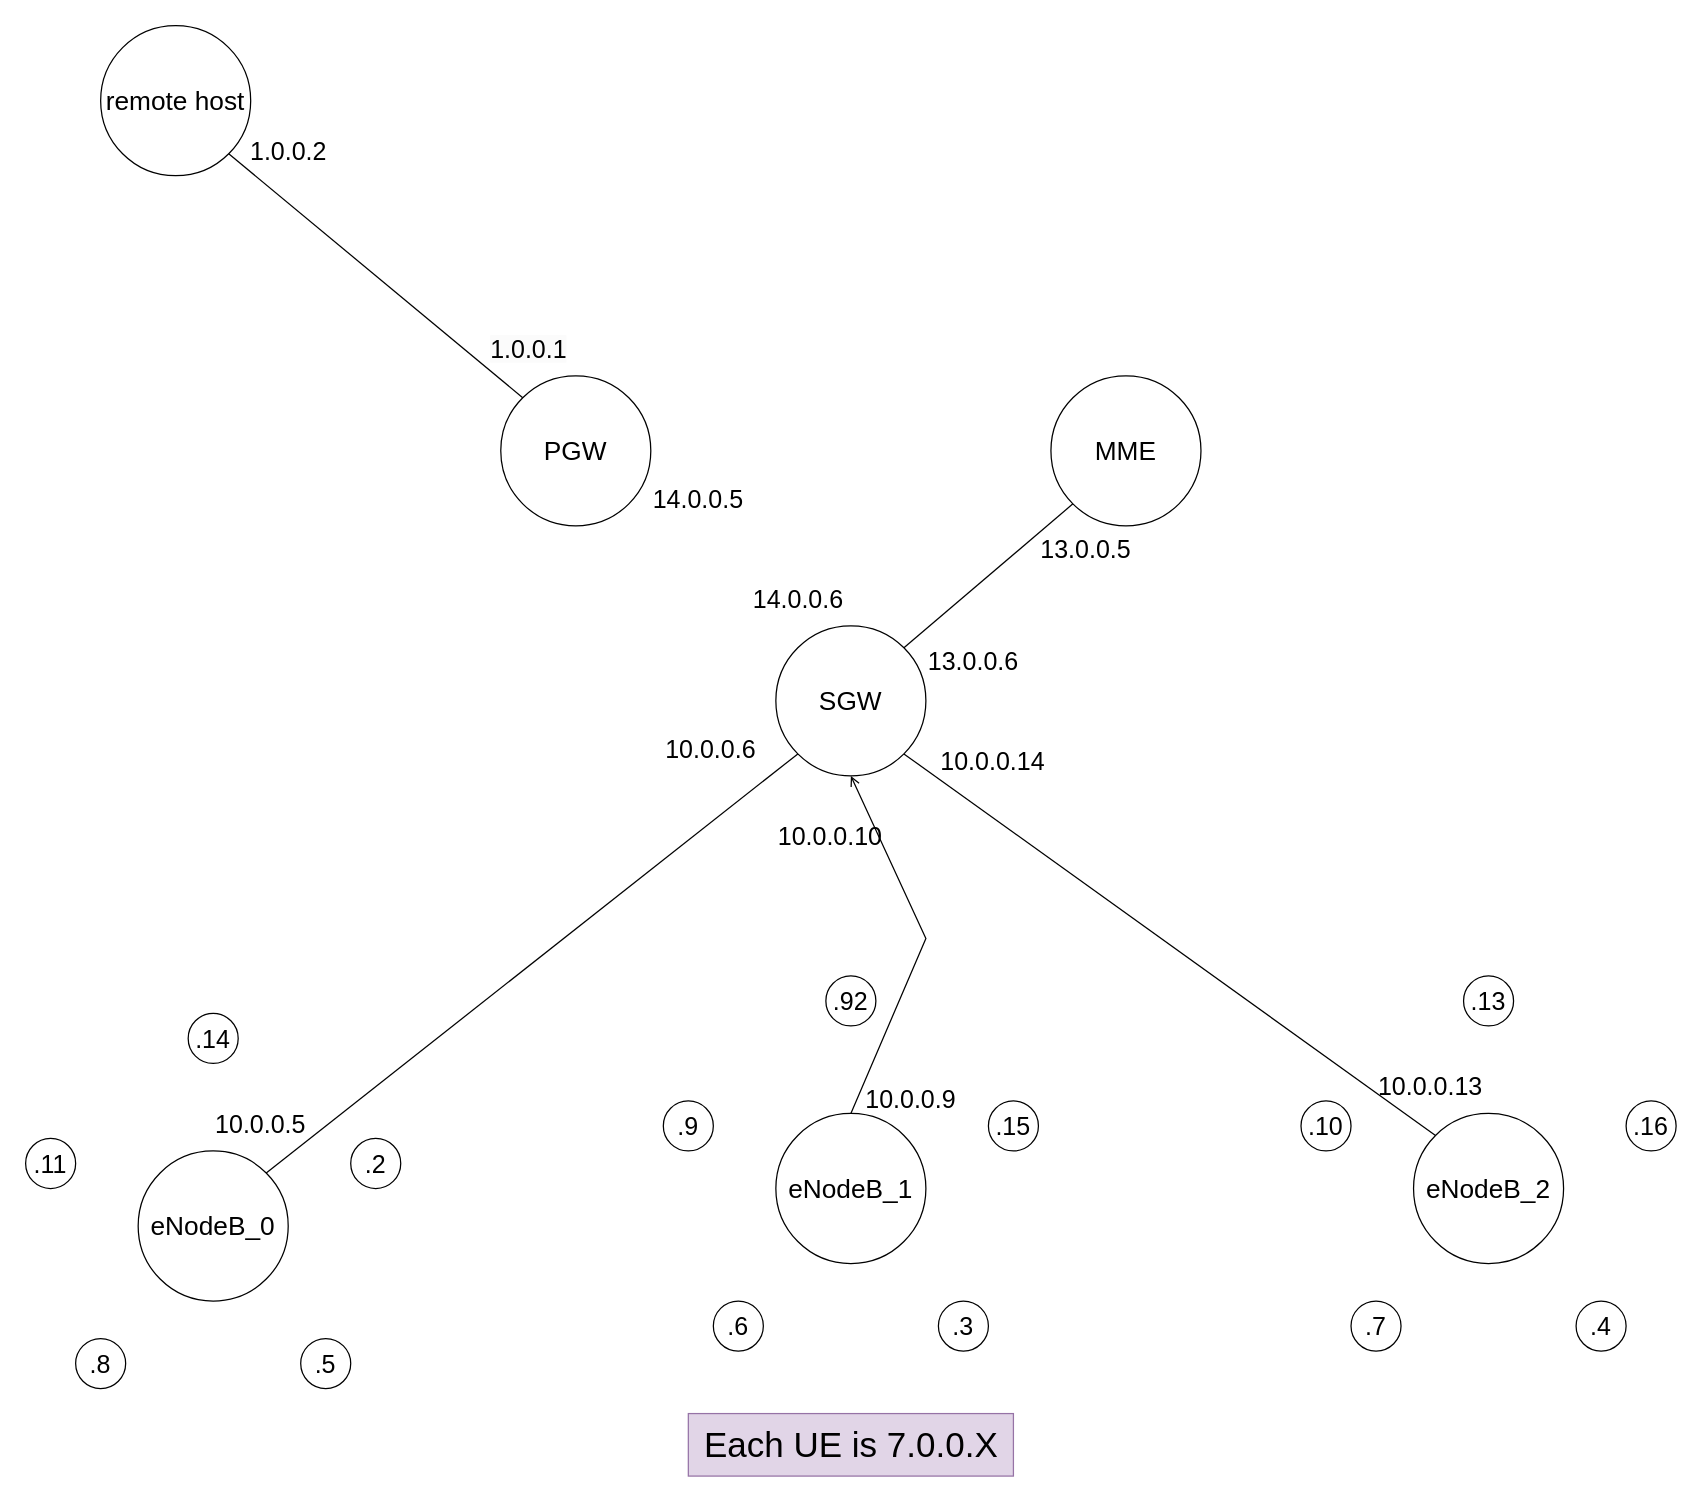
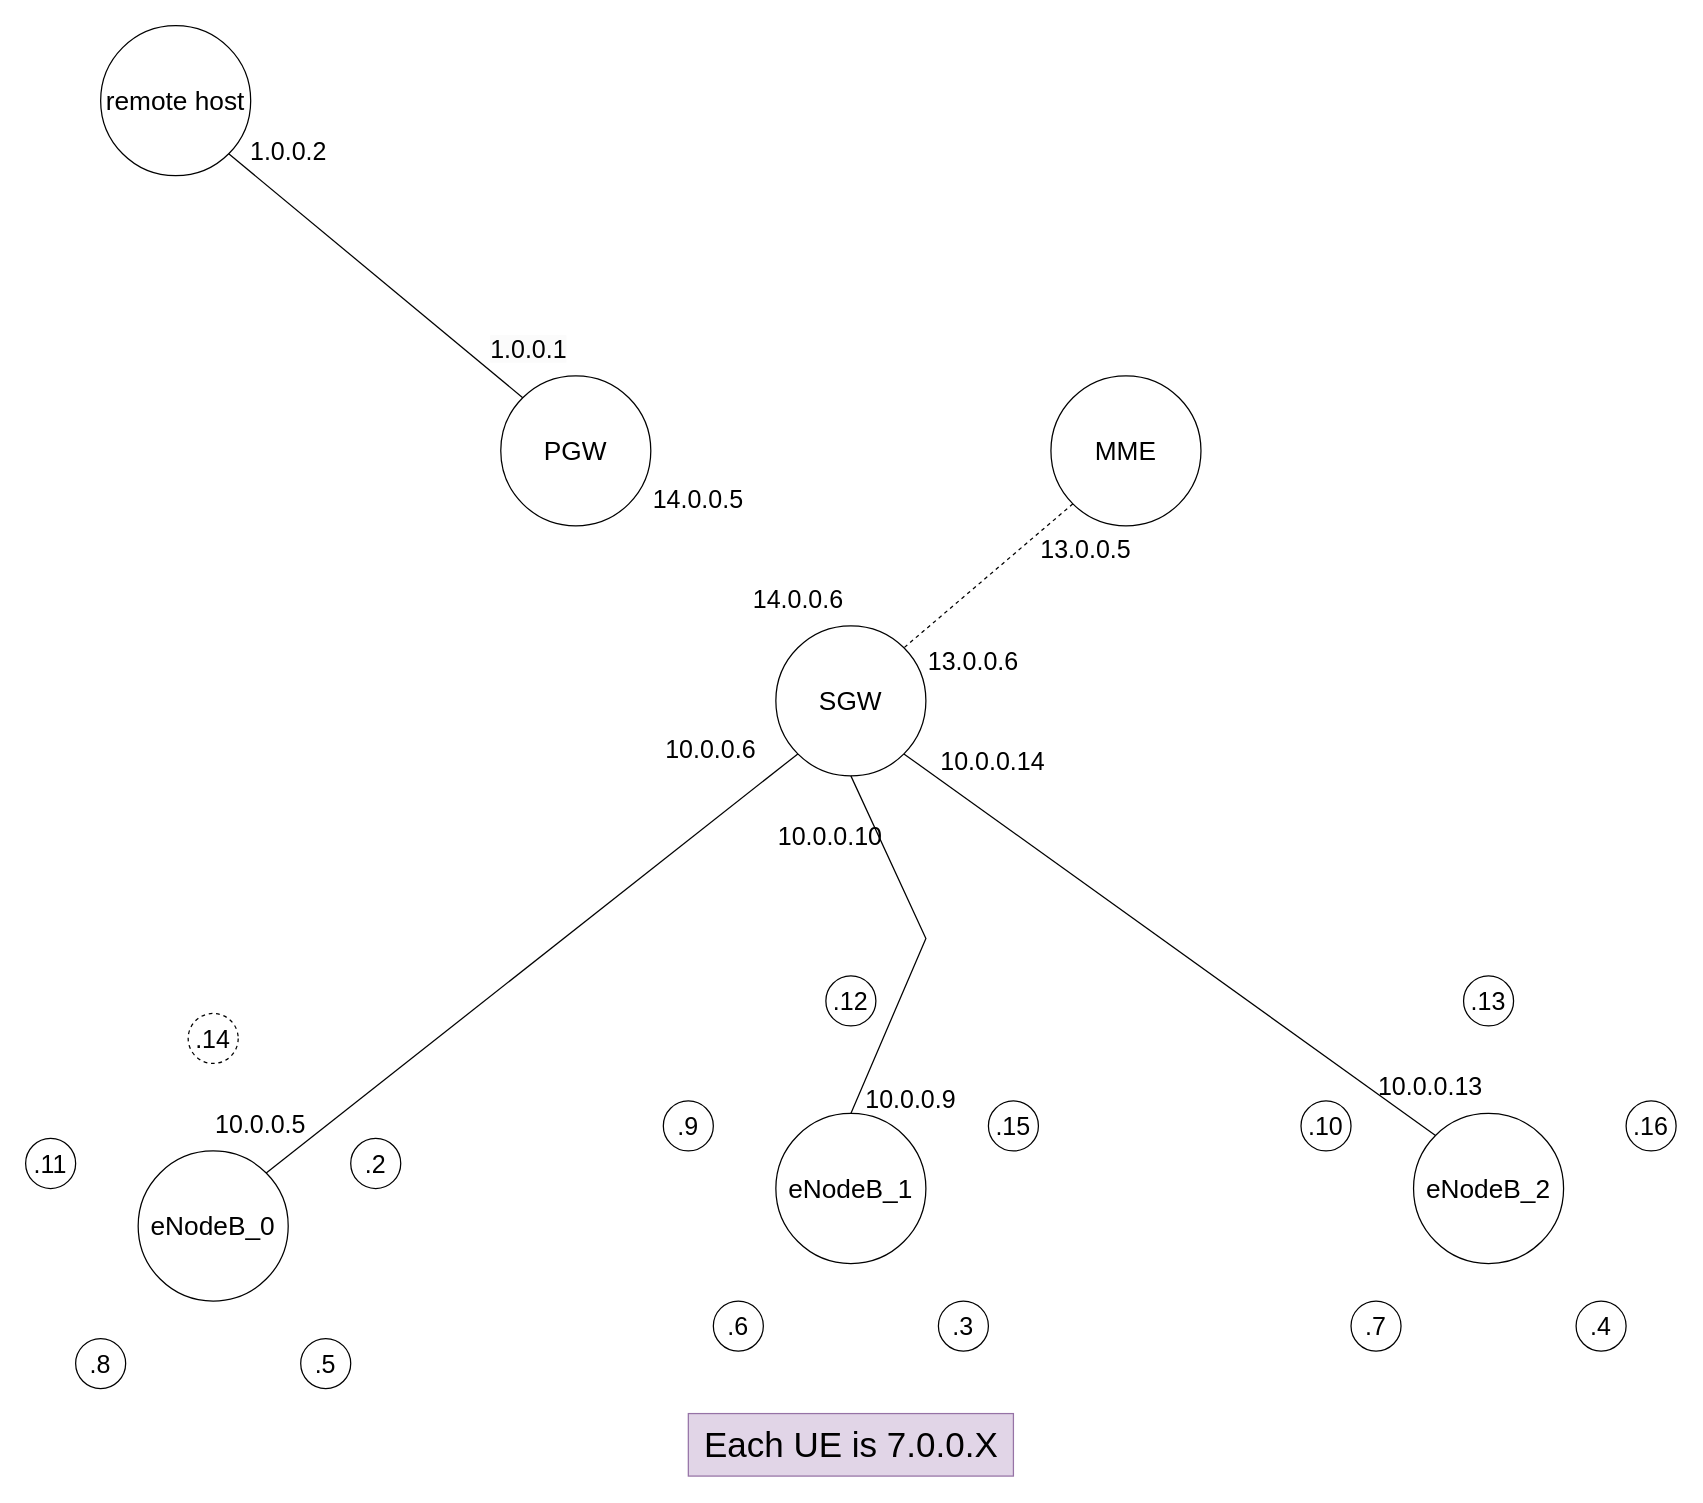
edge "MME" -- "SGW": style solid -> dashed
edge "eNodeB_1" -> "SGW": arrowhead open -> none
node ".92": label ".92" -> ".12"
node ".14": style solid -> dashed
